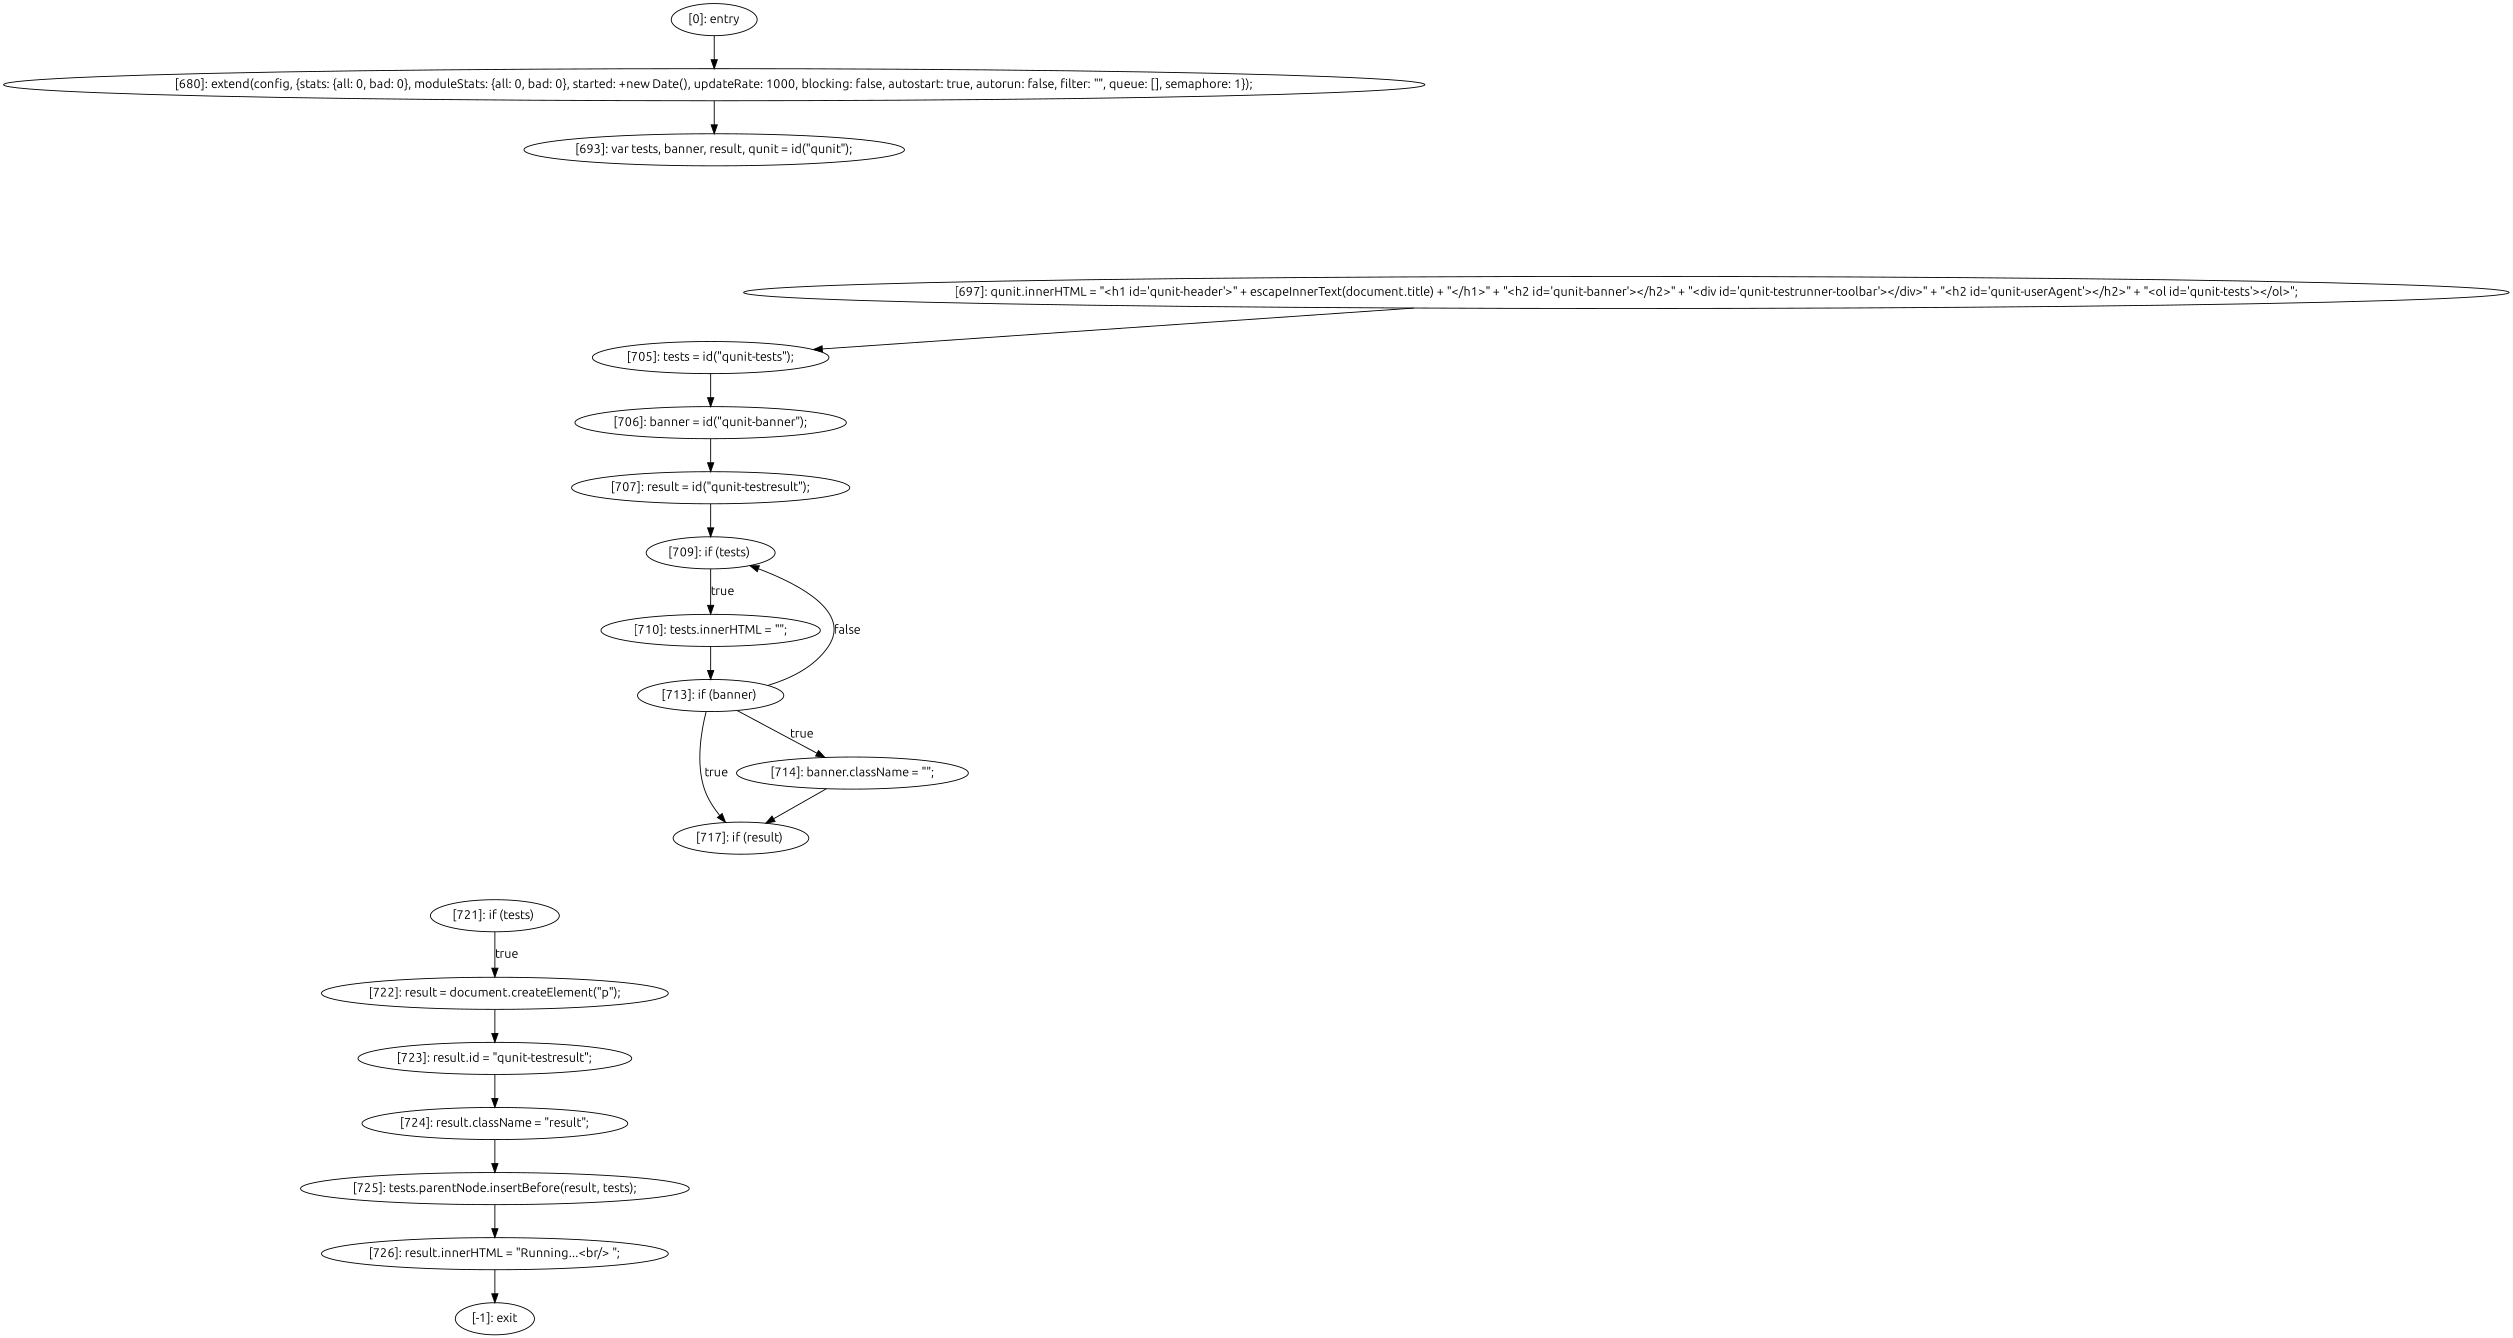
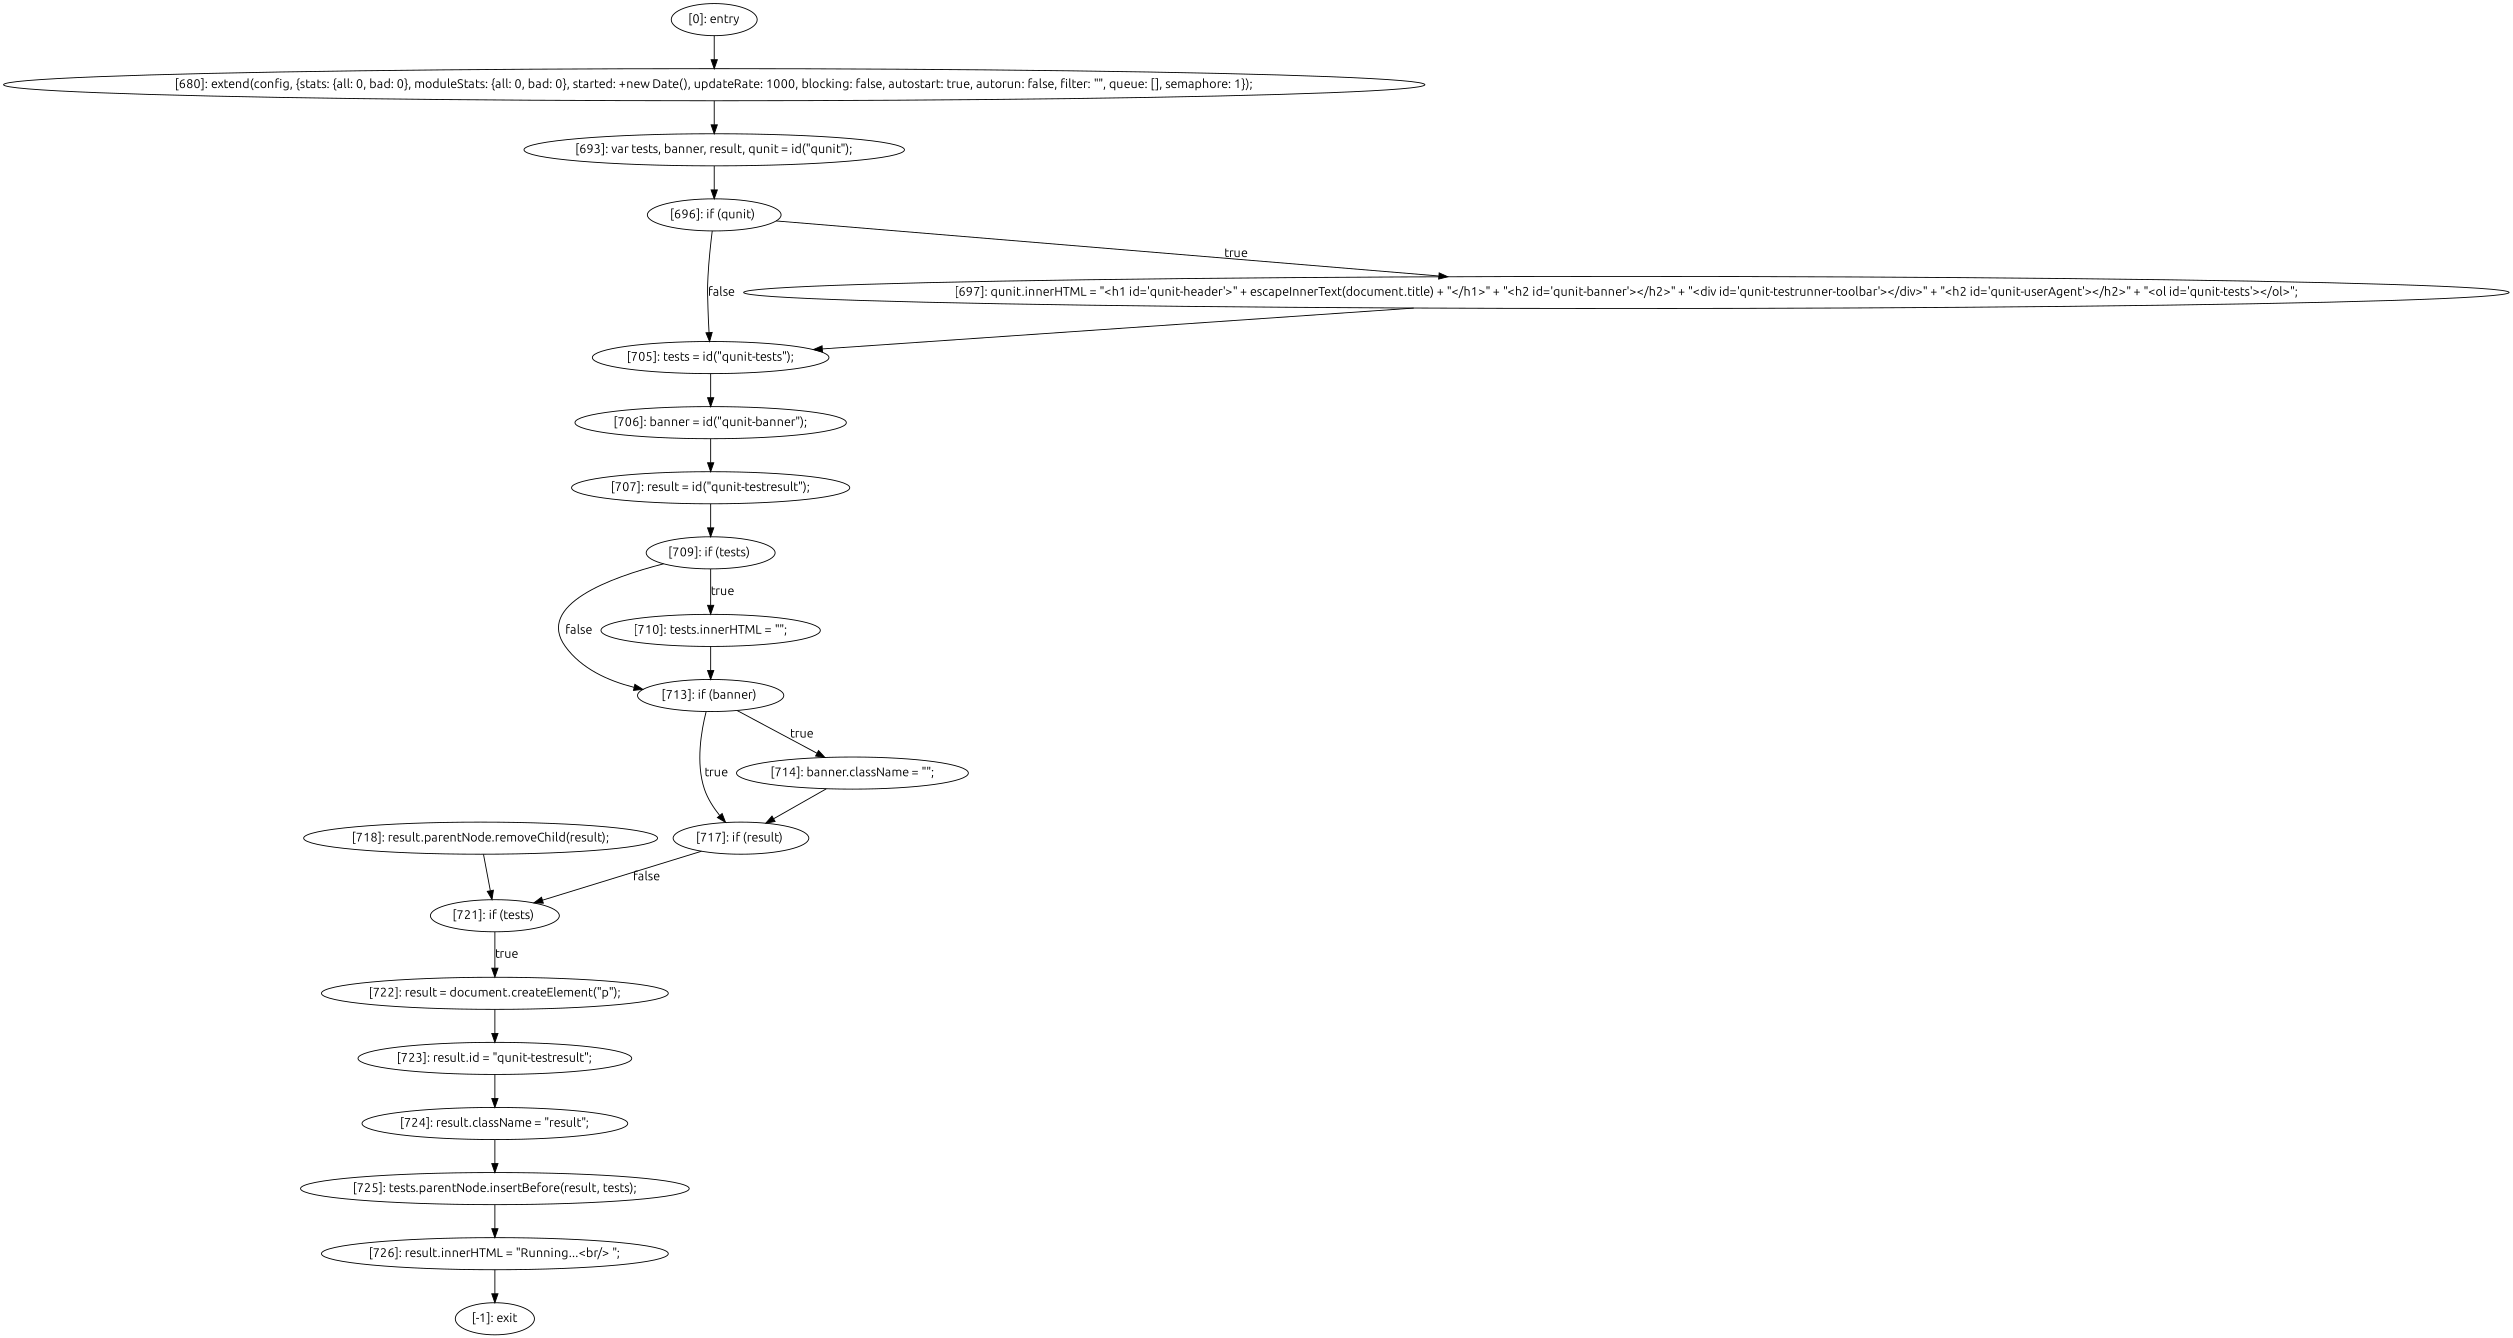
node "[696]: if (qunit)": added
edge "[713]: if (banner)" -> "[709]: if (tests)": reversed
node "[718]: result.parentNode.removeChild(result);": added
edge "[717]: if (result)" -> "[721]: if (tests)": added, label "false"
